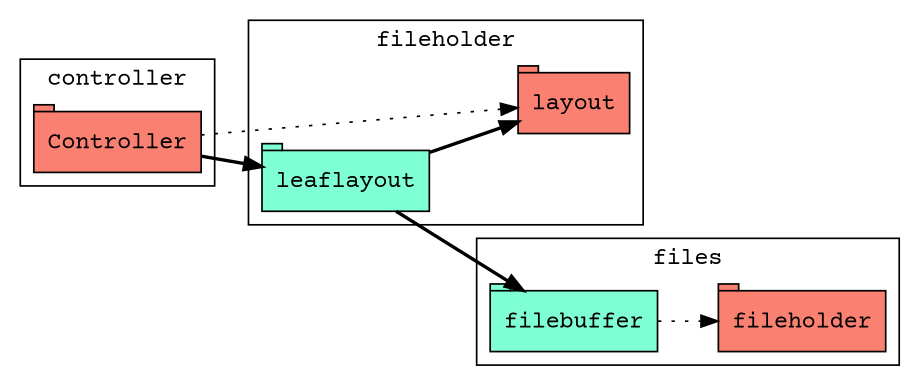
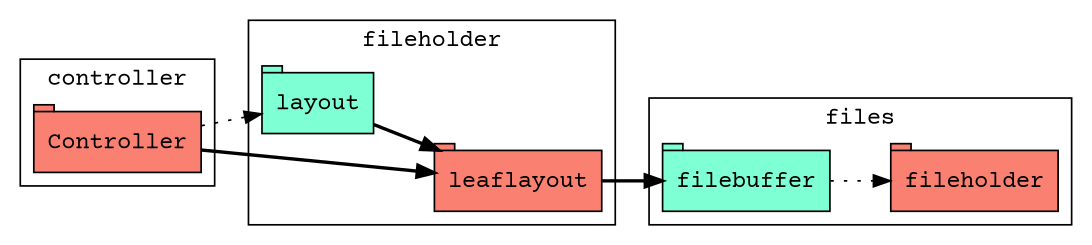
node "layout": fillcolor salmon -> aquamarine
edge "leaflayout" -> "layout": reversed
node "leaflayout": fillcolor aquamarine -> salmon
